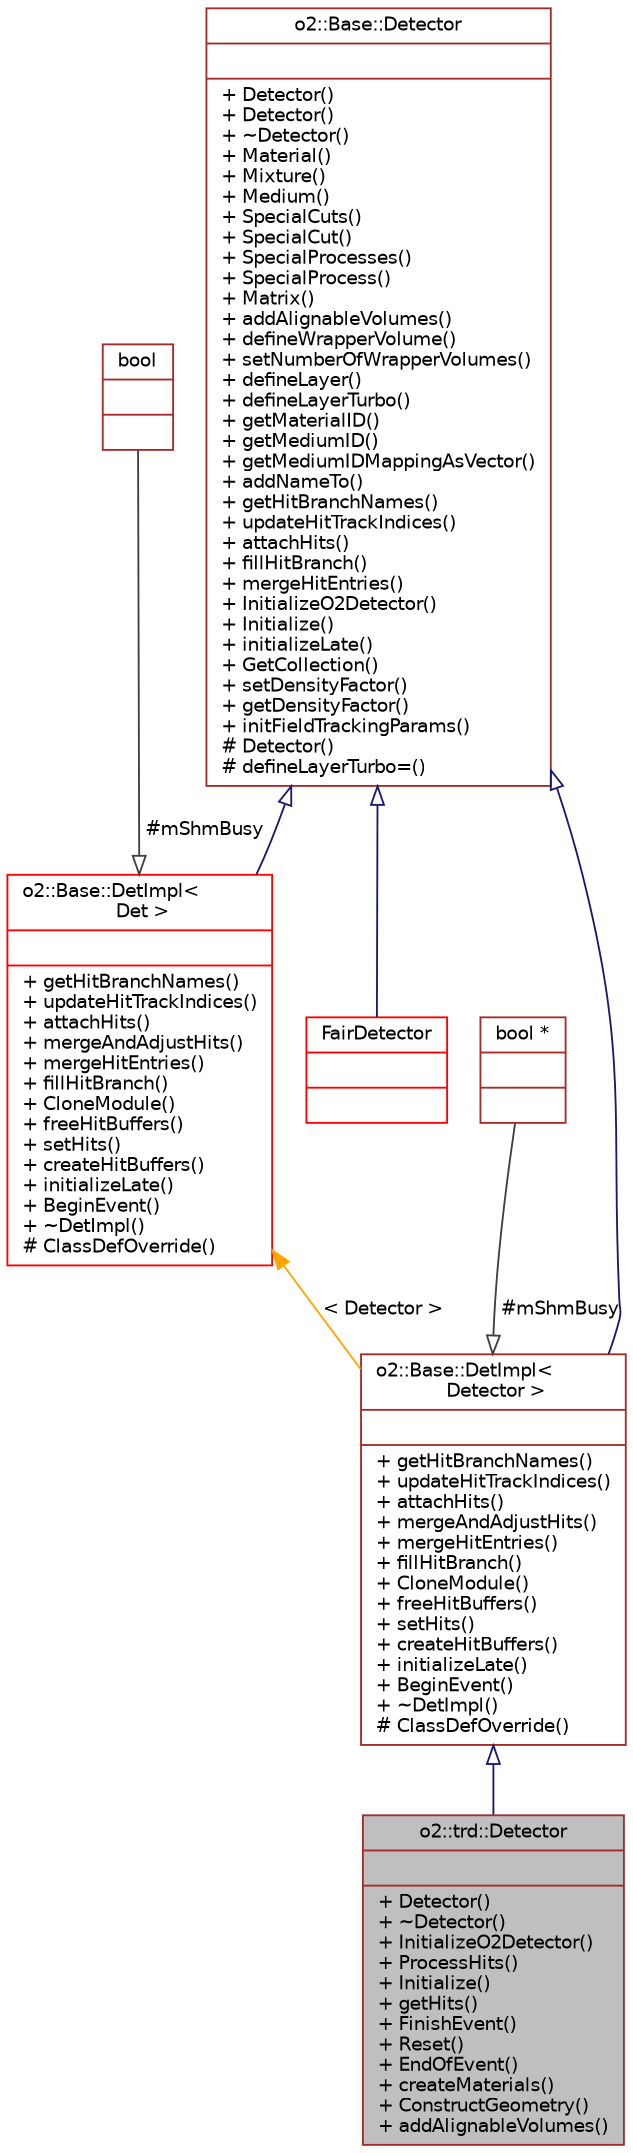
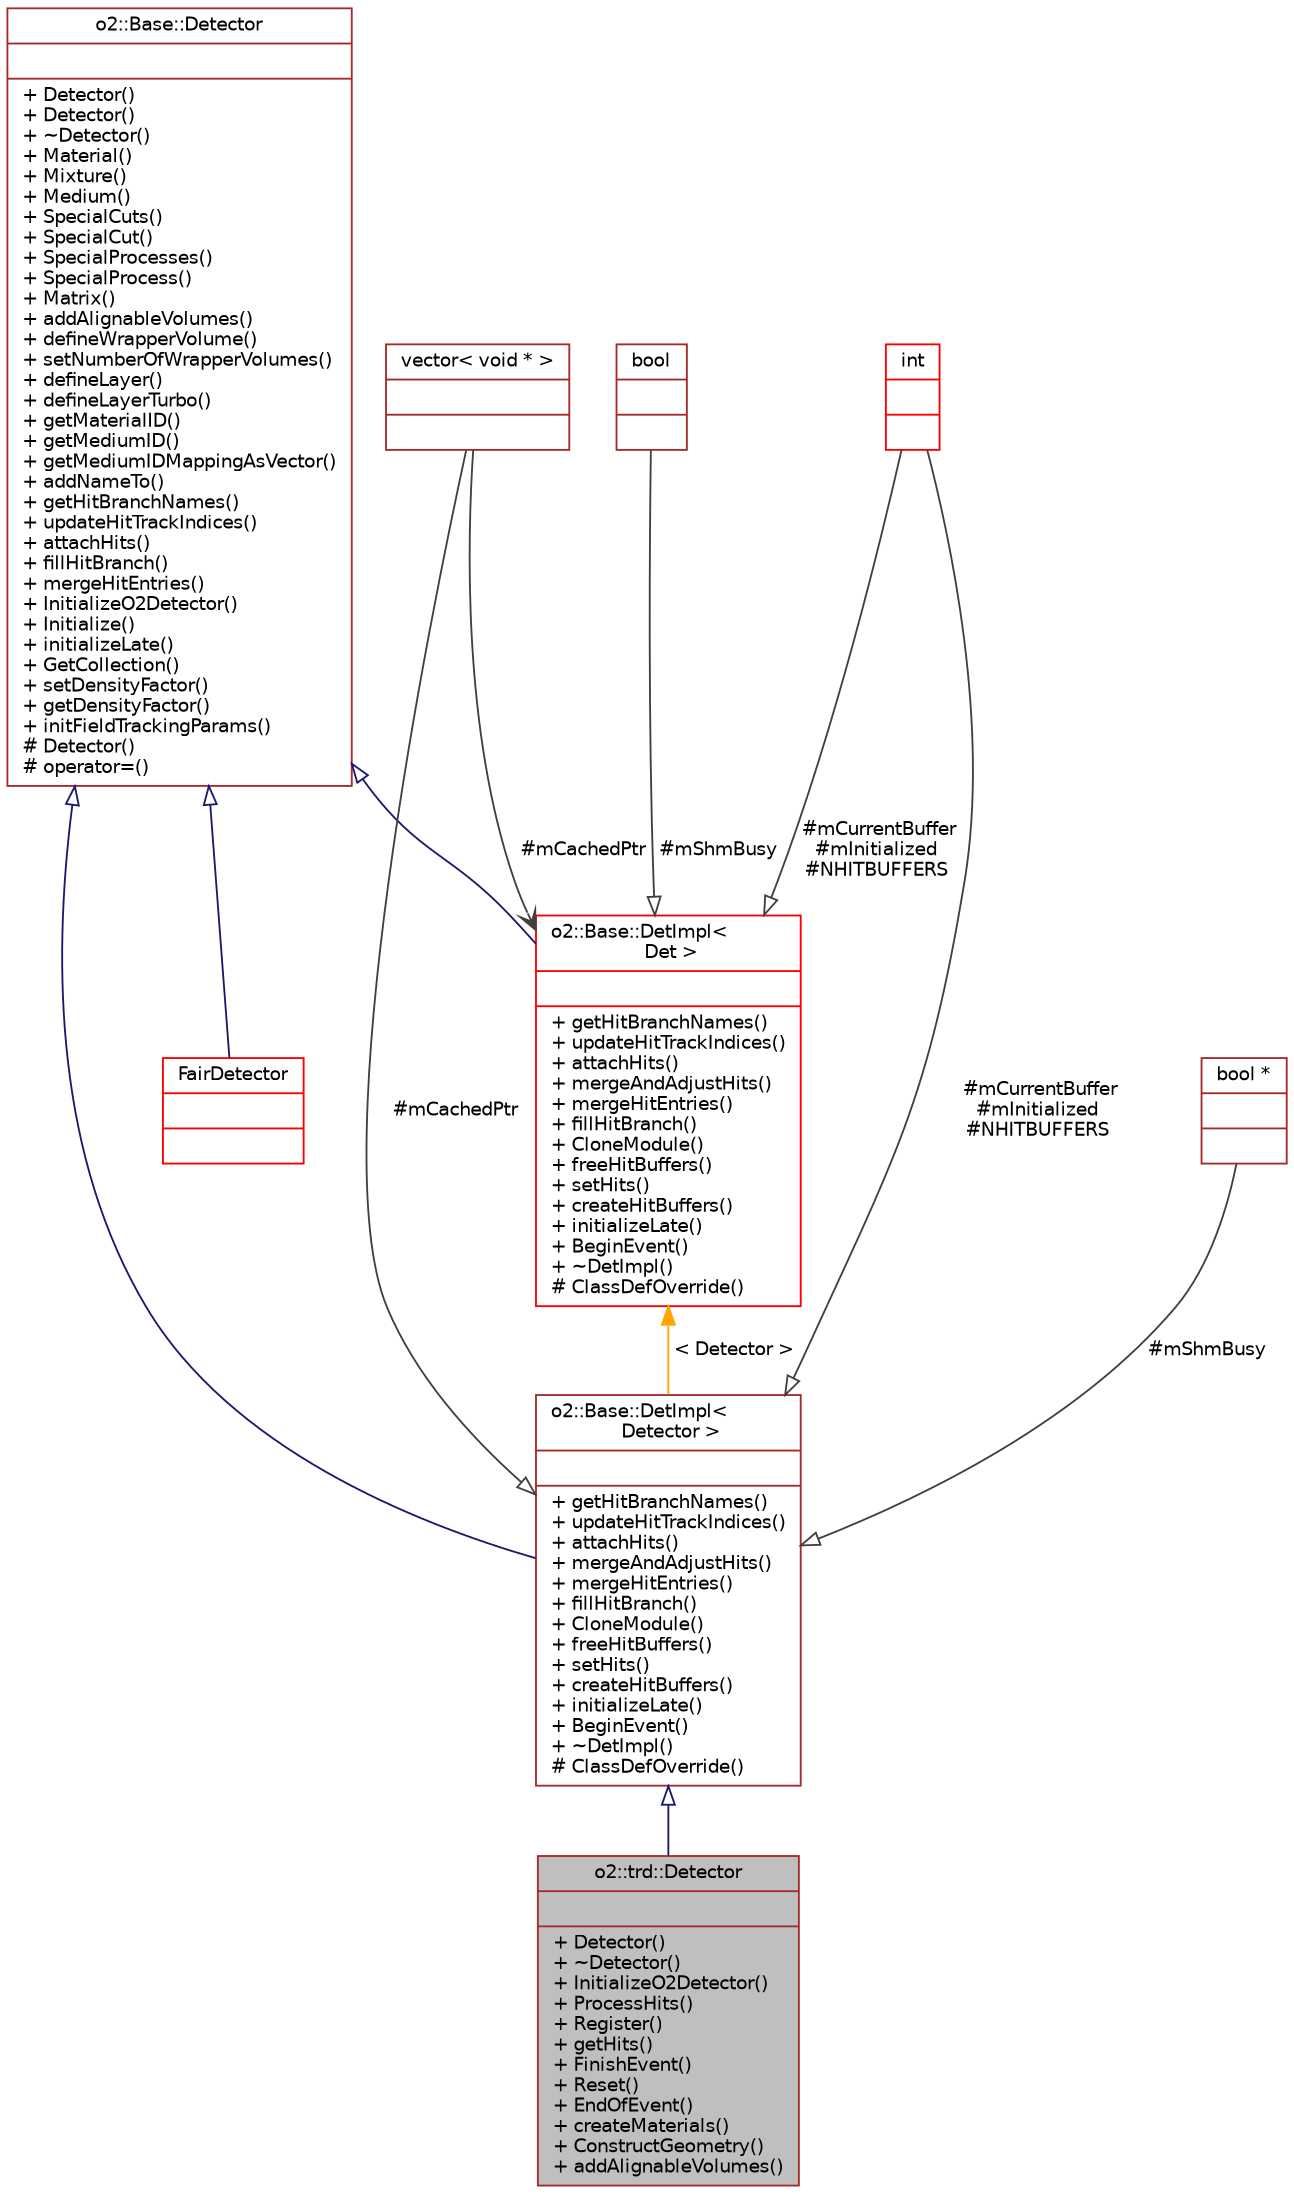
node "vector< void * >": added
node "int": added
node "o2::Base::Detector": text "# defineLayerTurbo=()" -> "# operator=()"
node "o2::trd::Detector": text "+ Initialize()" -> "+ Register()"
